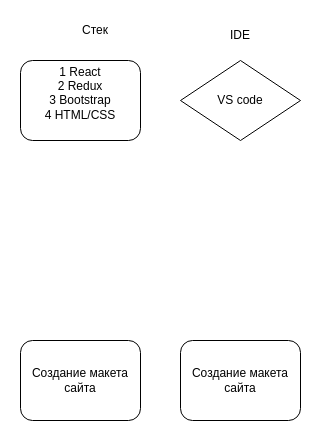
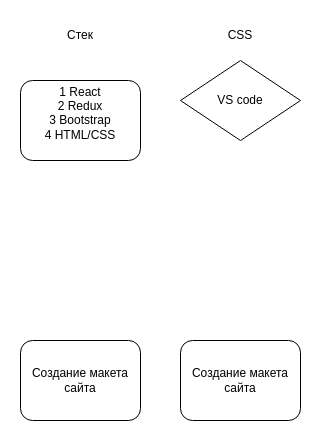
node "Стек": moved (96, 31) -> (81, 36)
node "IDE": label "IDE" -> "CSS"
node "1 React 2 Redux 3 Bootstrap 4 HTML/CSS": moved (81, 101) -> (81, 121)
